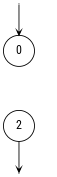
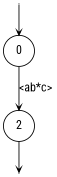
edge "0" -> "2": added, label "<ab*c>"
